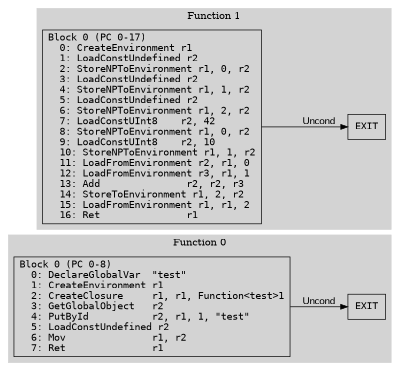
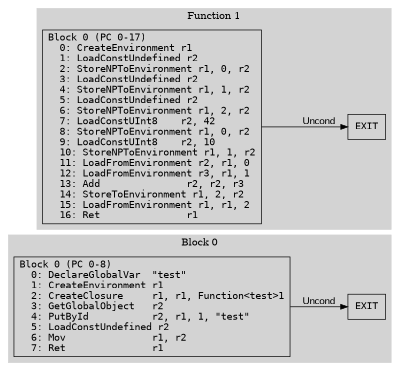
cluster "Function 0": label "Function 0" -> "Block 0"
